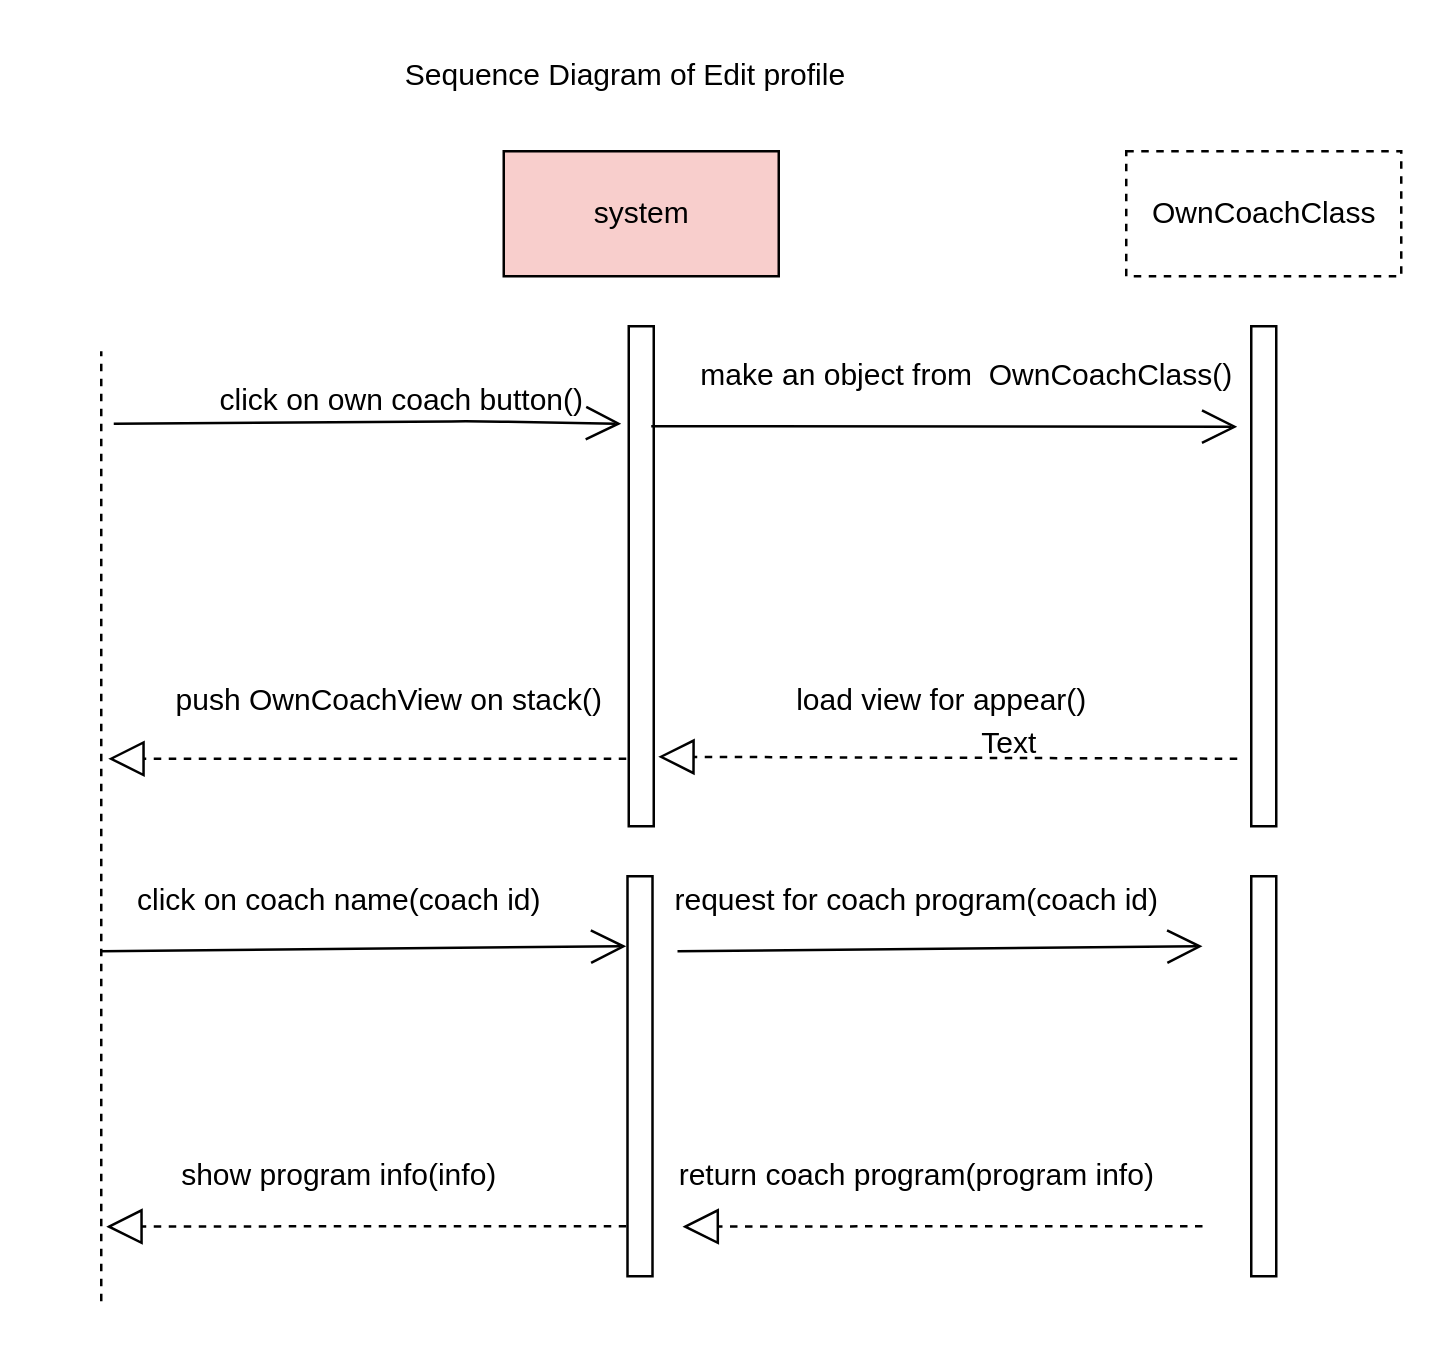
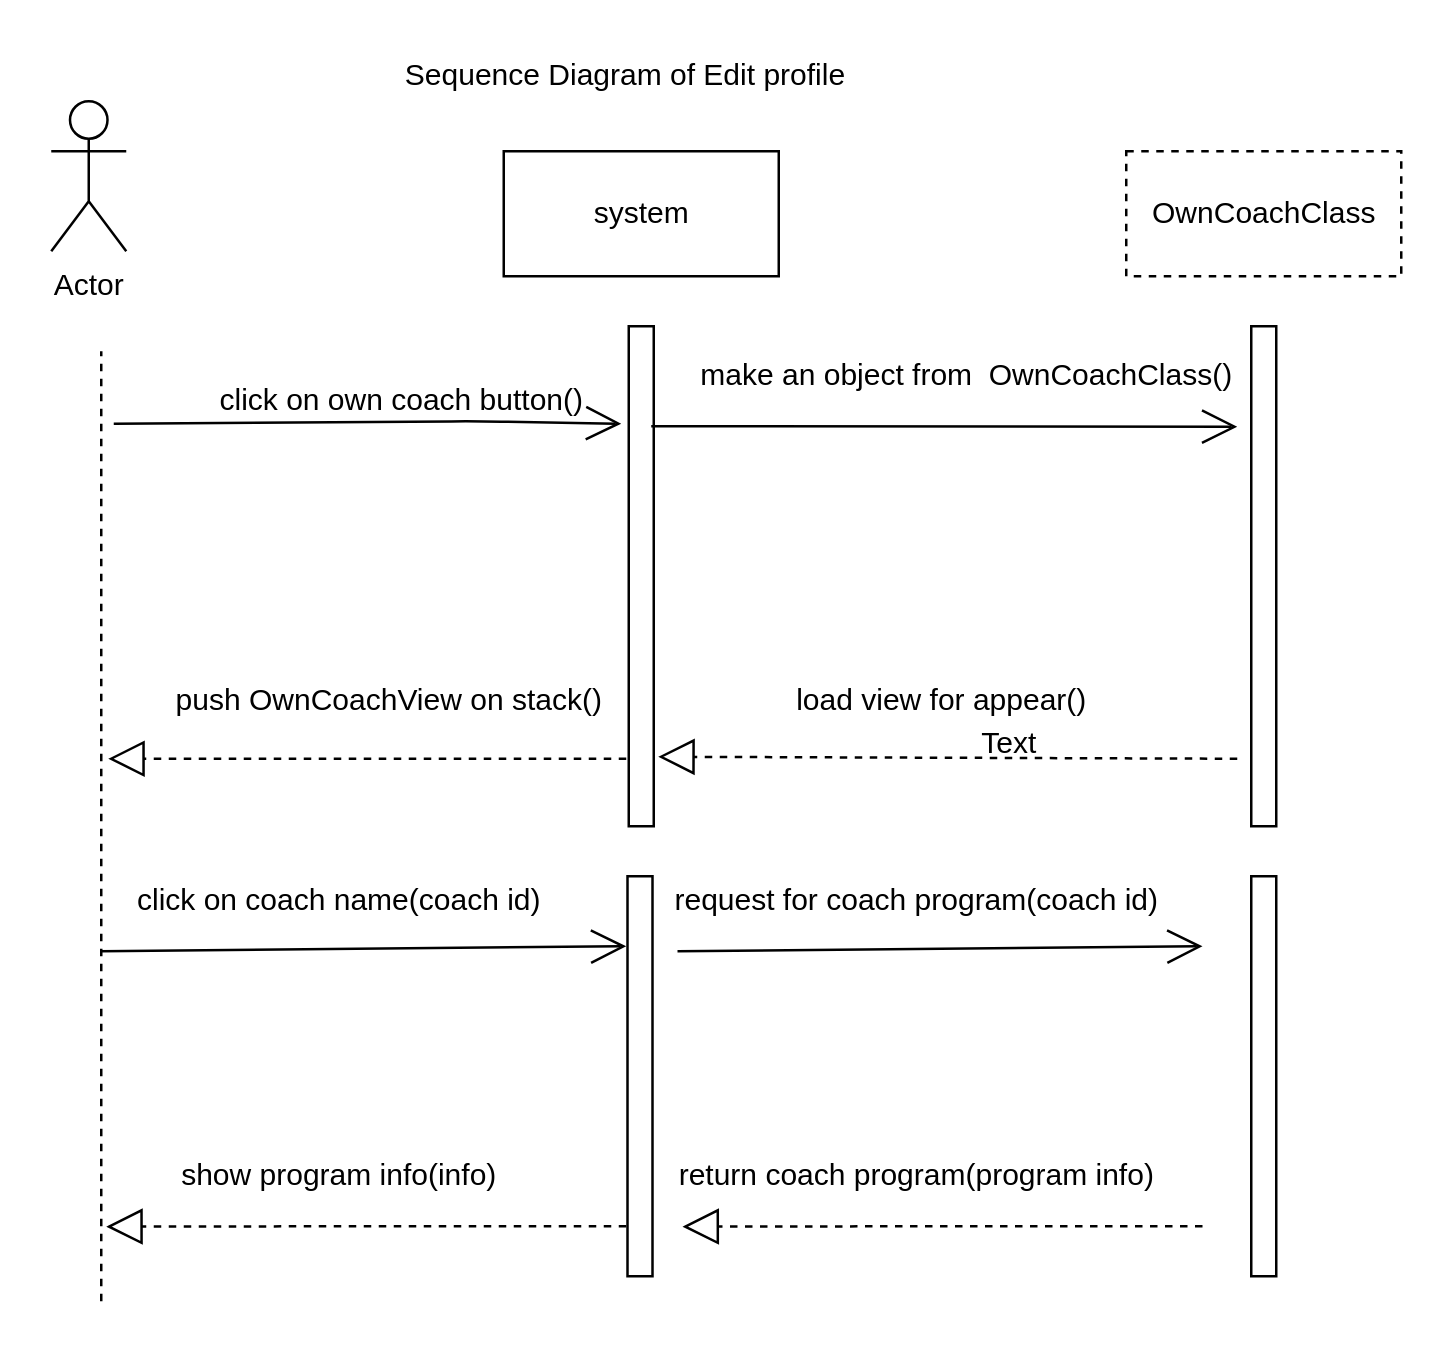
node "Actor": added
node "system": fillcolor #f8cecc -> #ffffff
